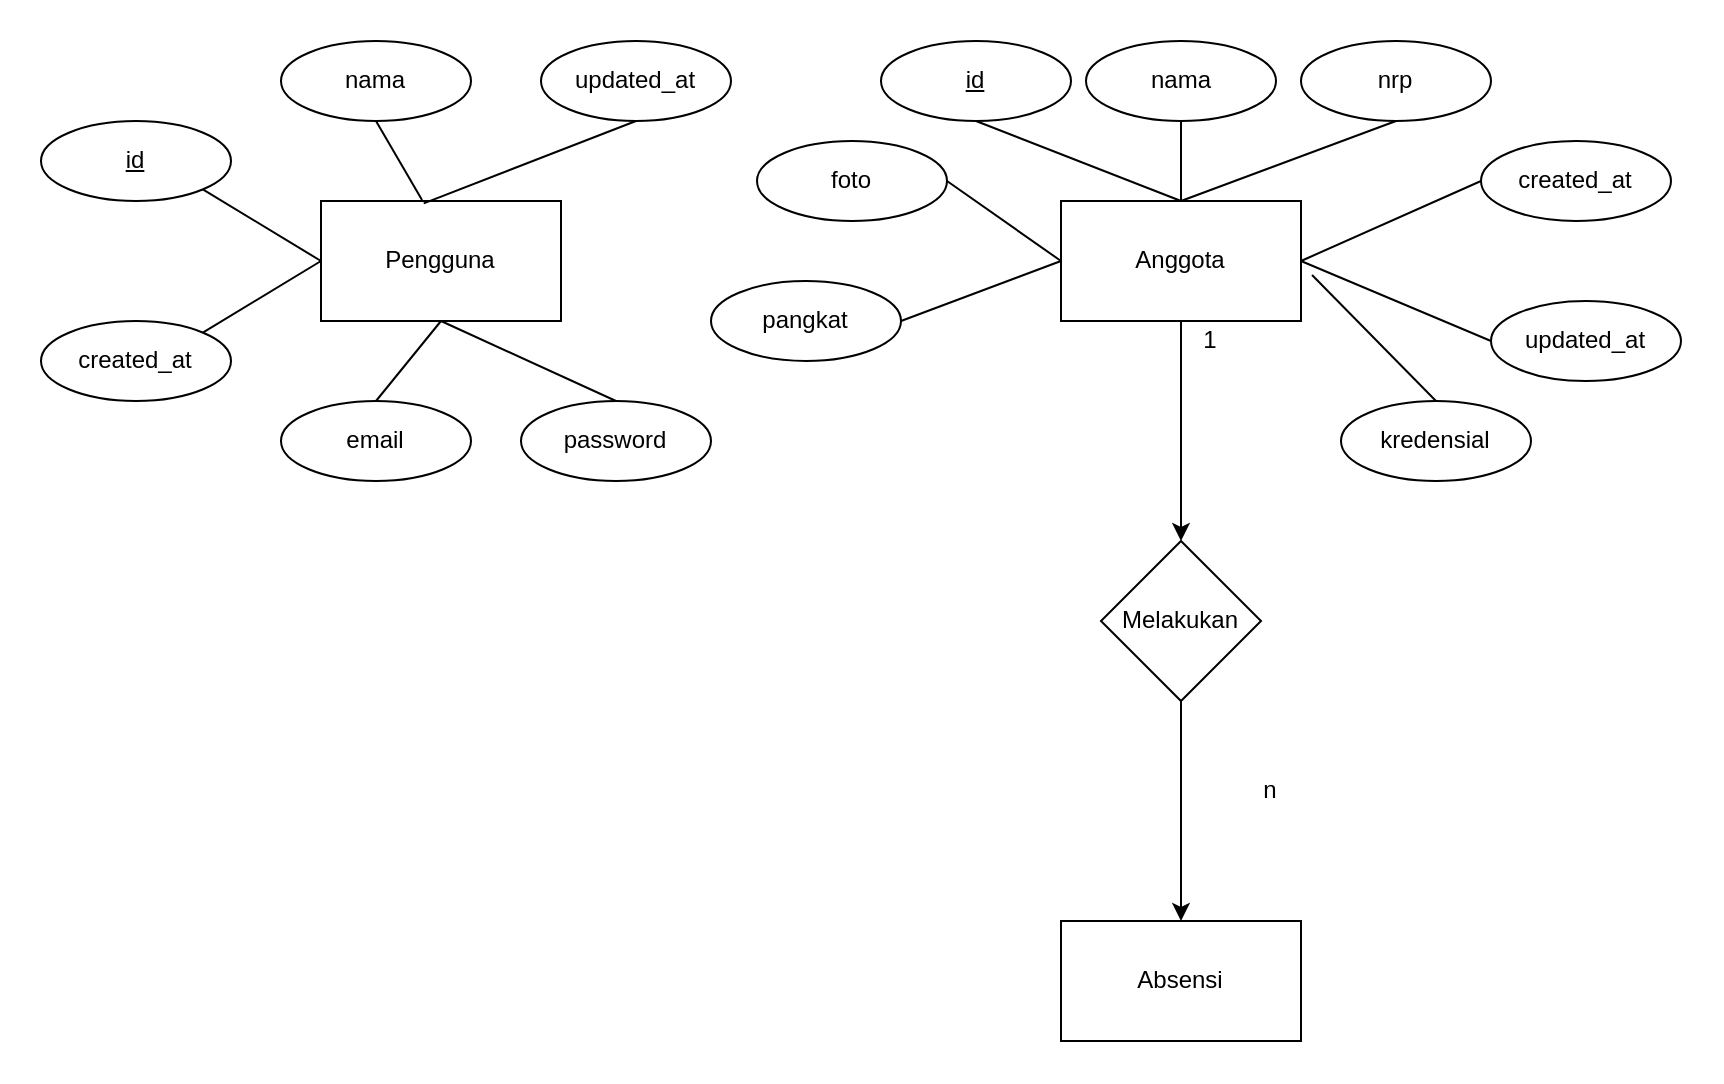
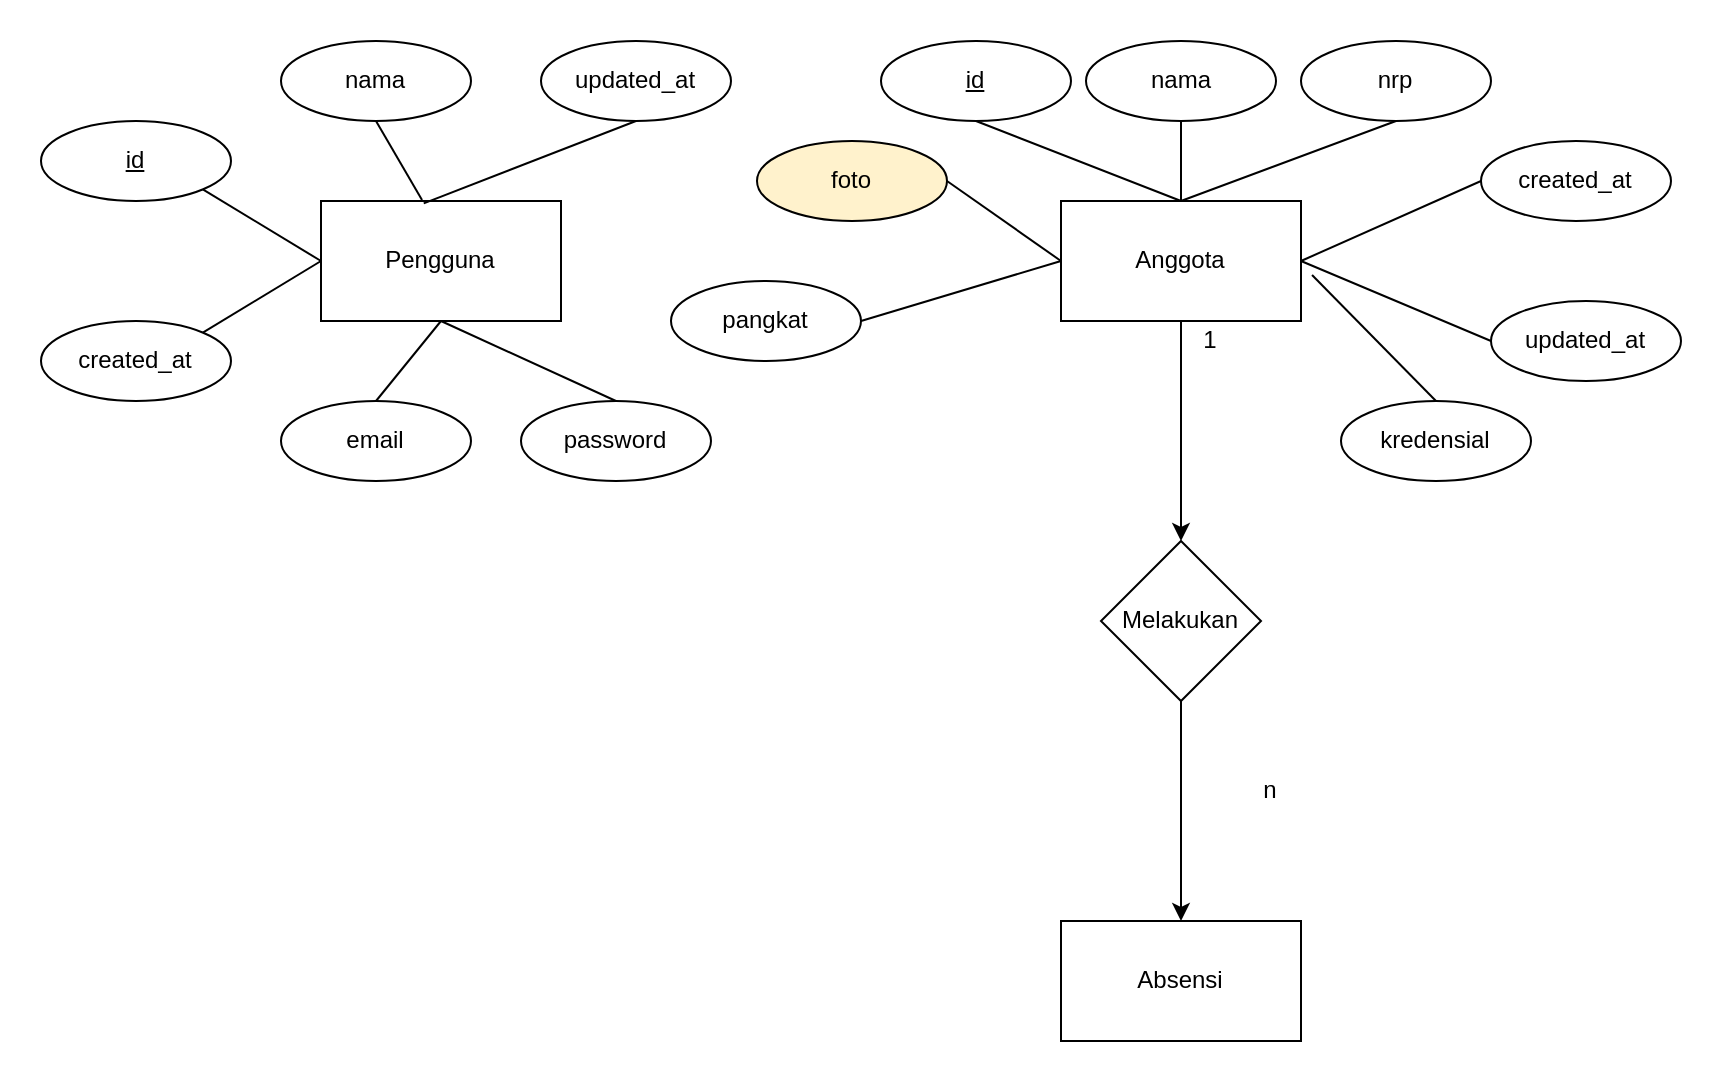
node "foto": fillcolor #ffffff -> #fff2cc
node "pangkat": moved (806, 321) -> (766, 321)
